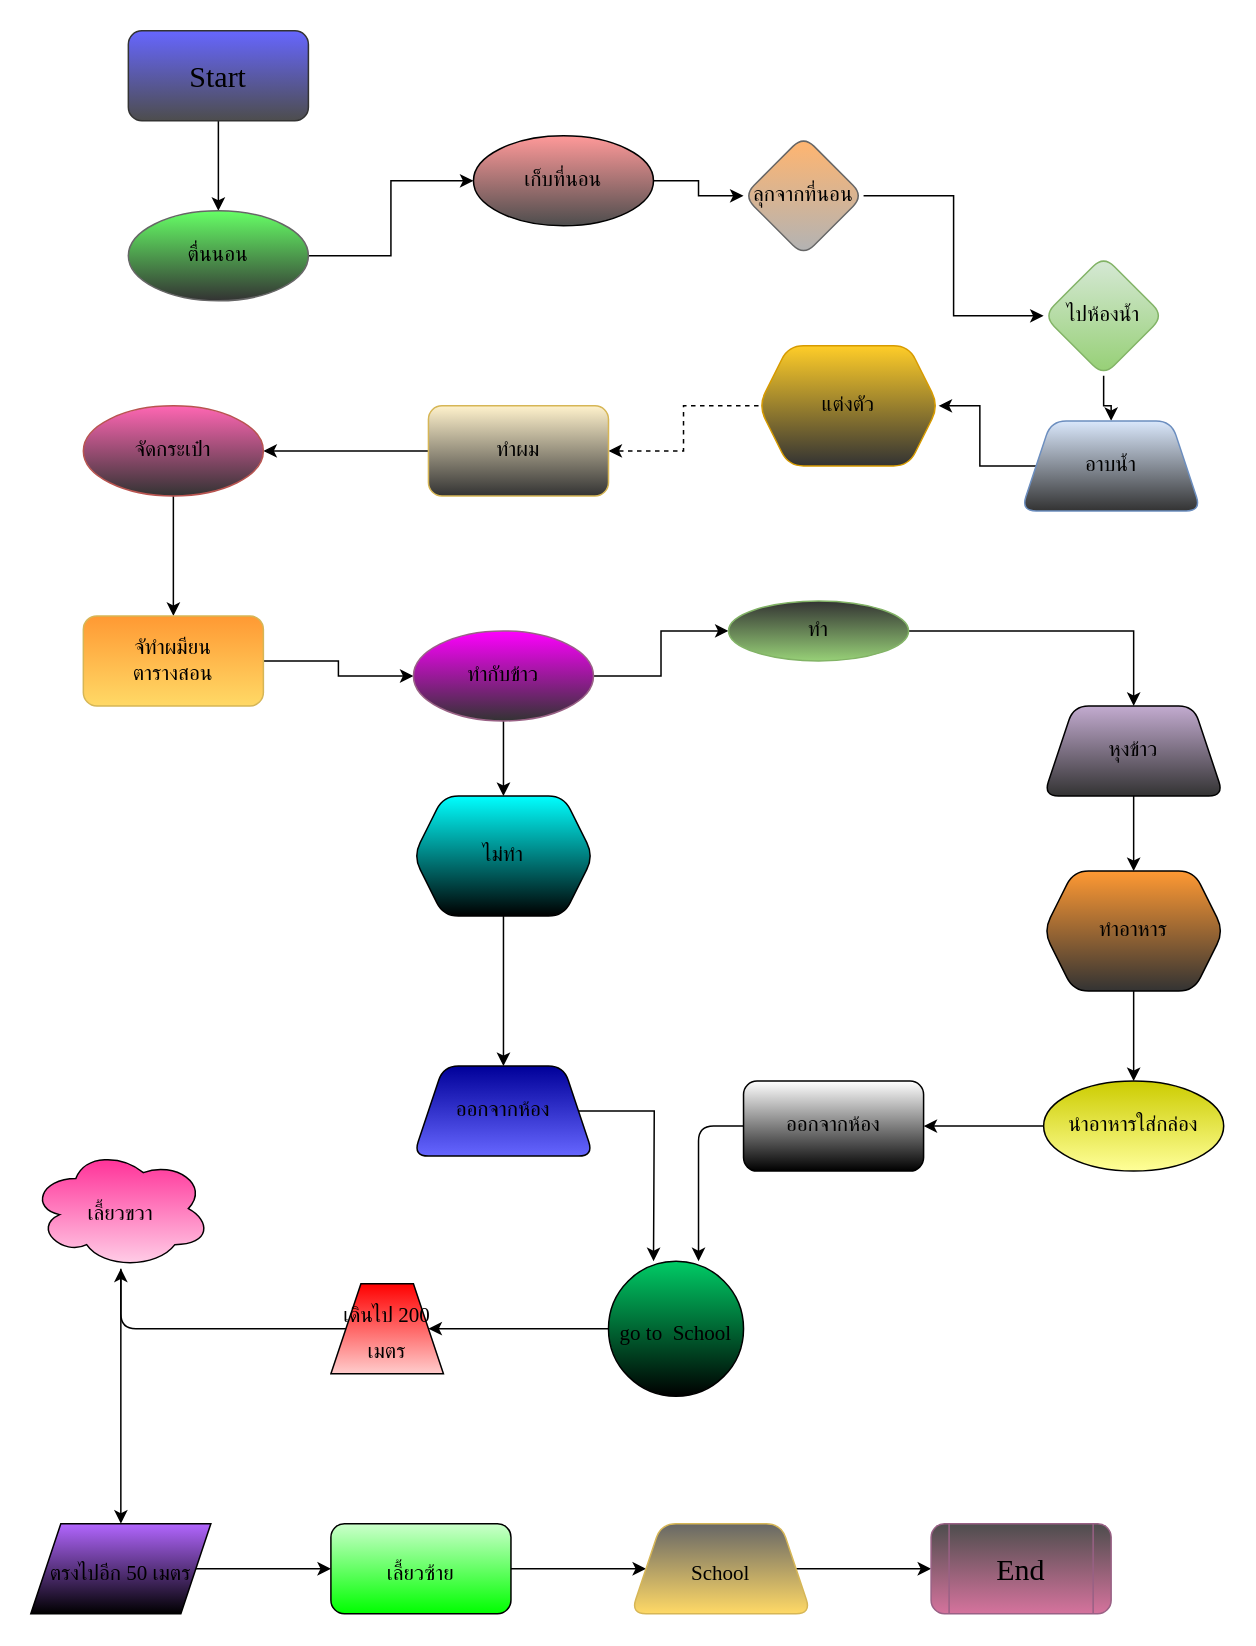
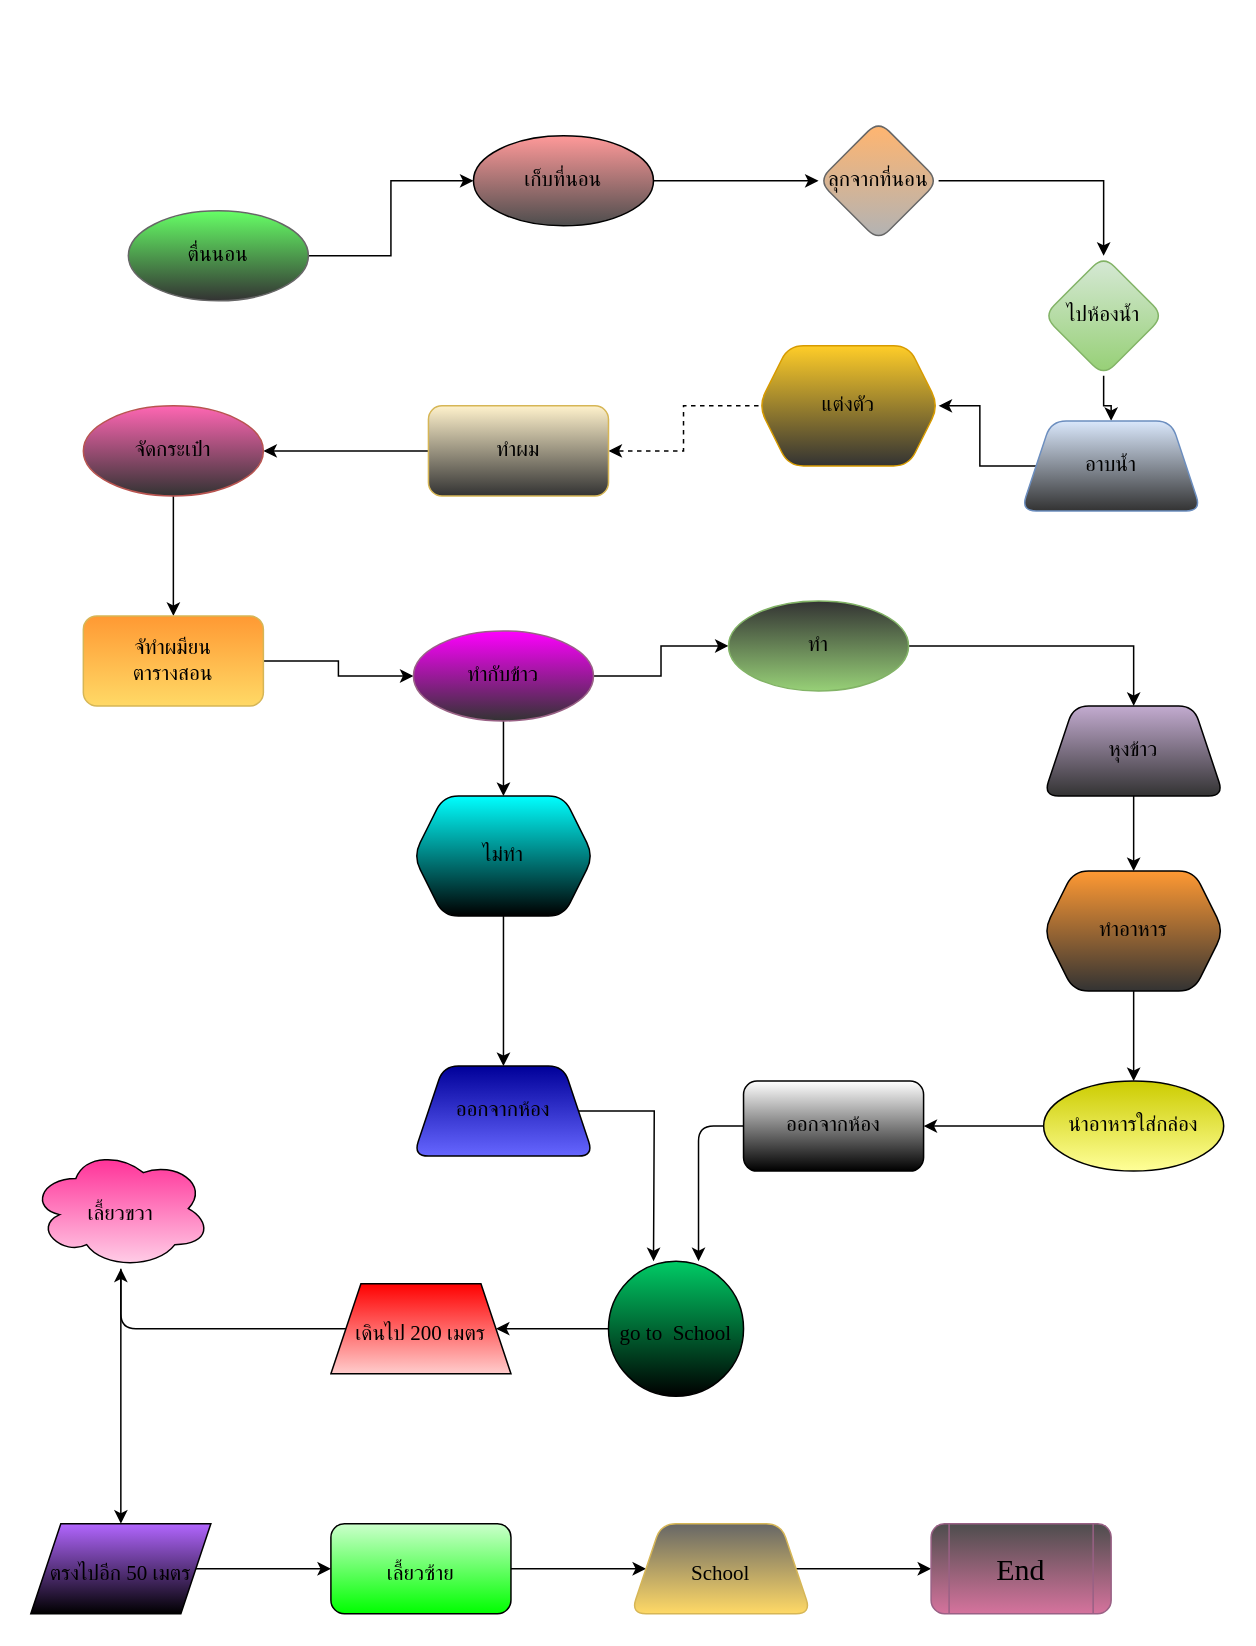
node "Start": removed
edge "Start" -> "ตื่นนอน": removed
node "ลุกจากที่นอน": moved (803, 196) -> (878, 181)
node "ทำ": size 180x60 -> 180x90
node "เดินไป 200 เมตร": size 113x90 -> 180x90
